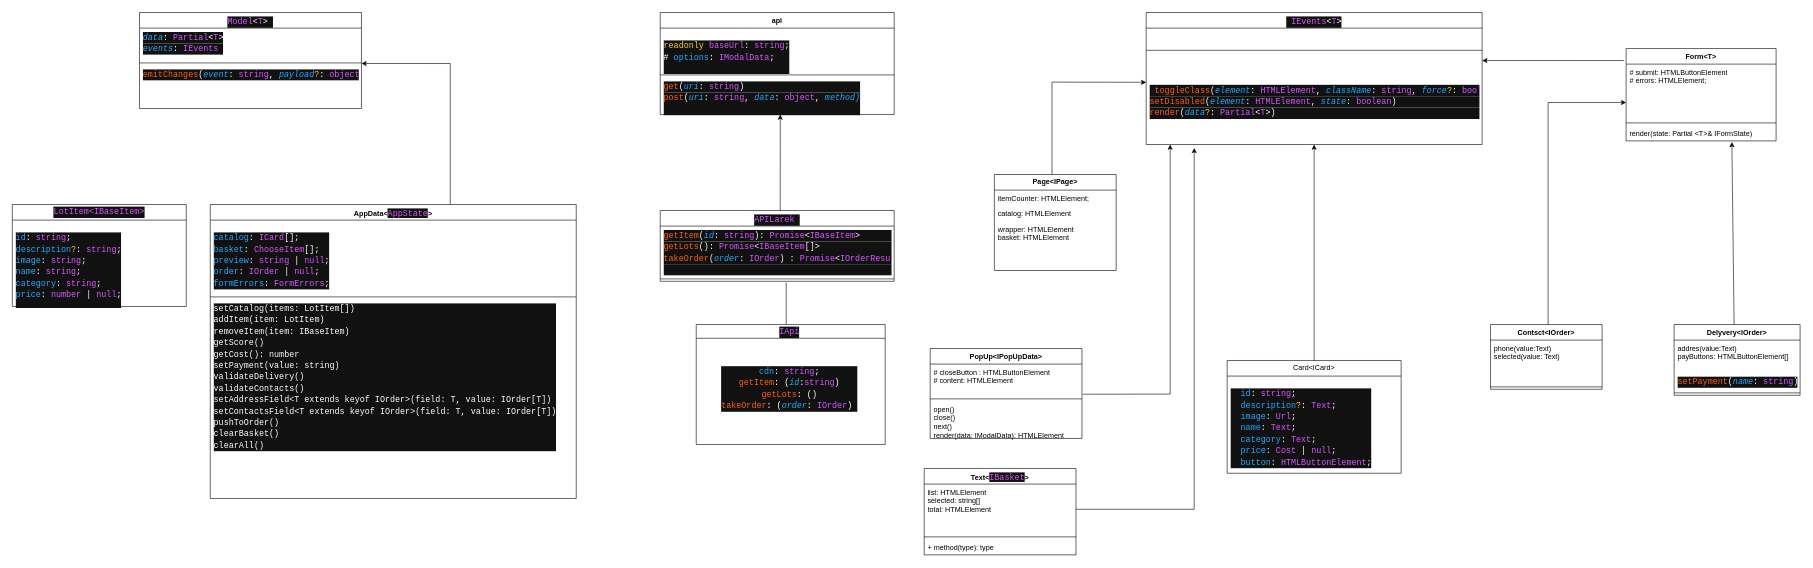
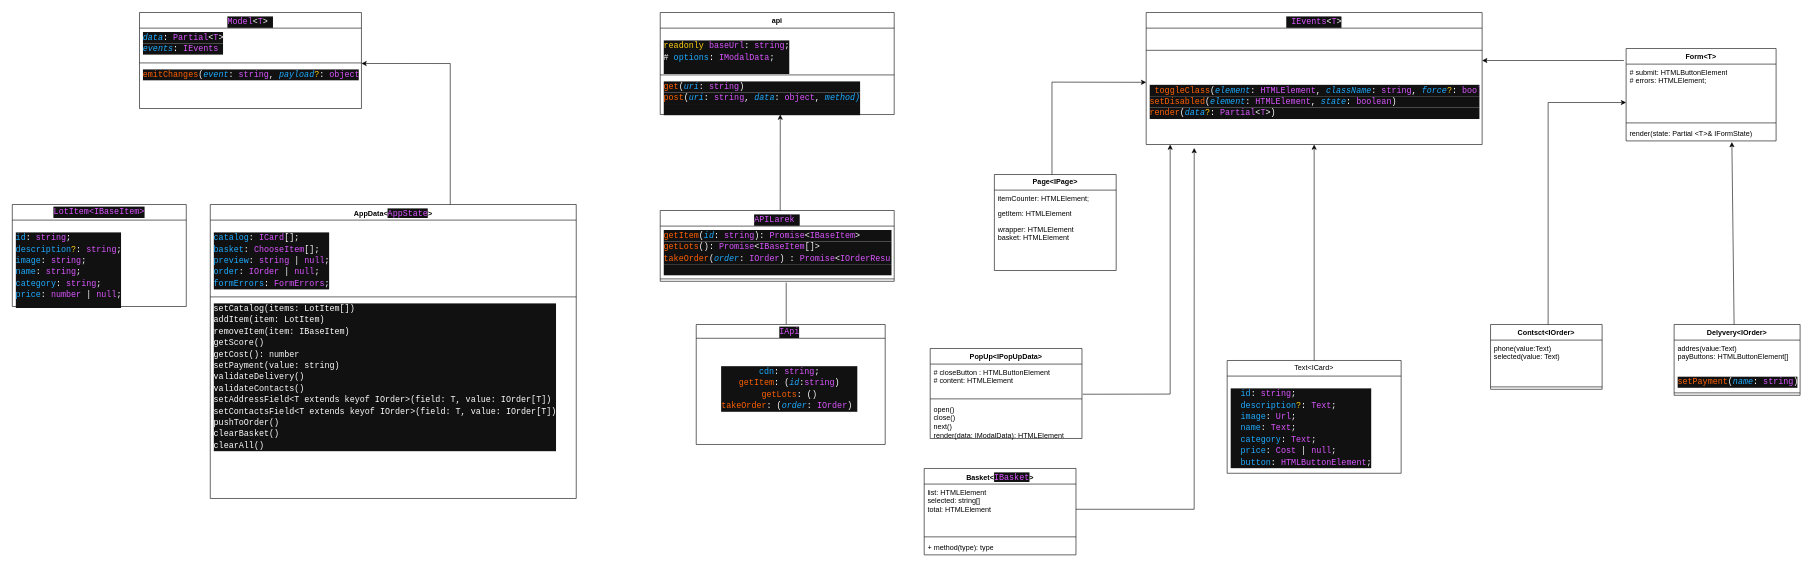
node "catalog: HTMLElement": label "catalog: HTMLElement" -> "getItem: HTMLElement"
node "Card<ICard>": label "Card<ICard>" -> "Text<ICard>"
node "Text<IBasket>": label "Text<IBasket>" -> "Basket<IBasket>"
